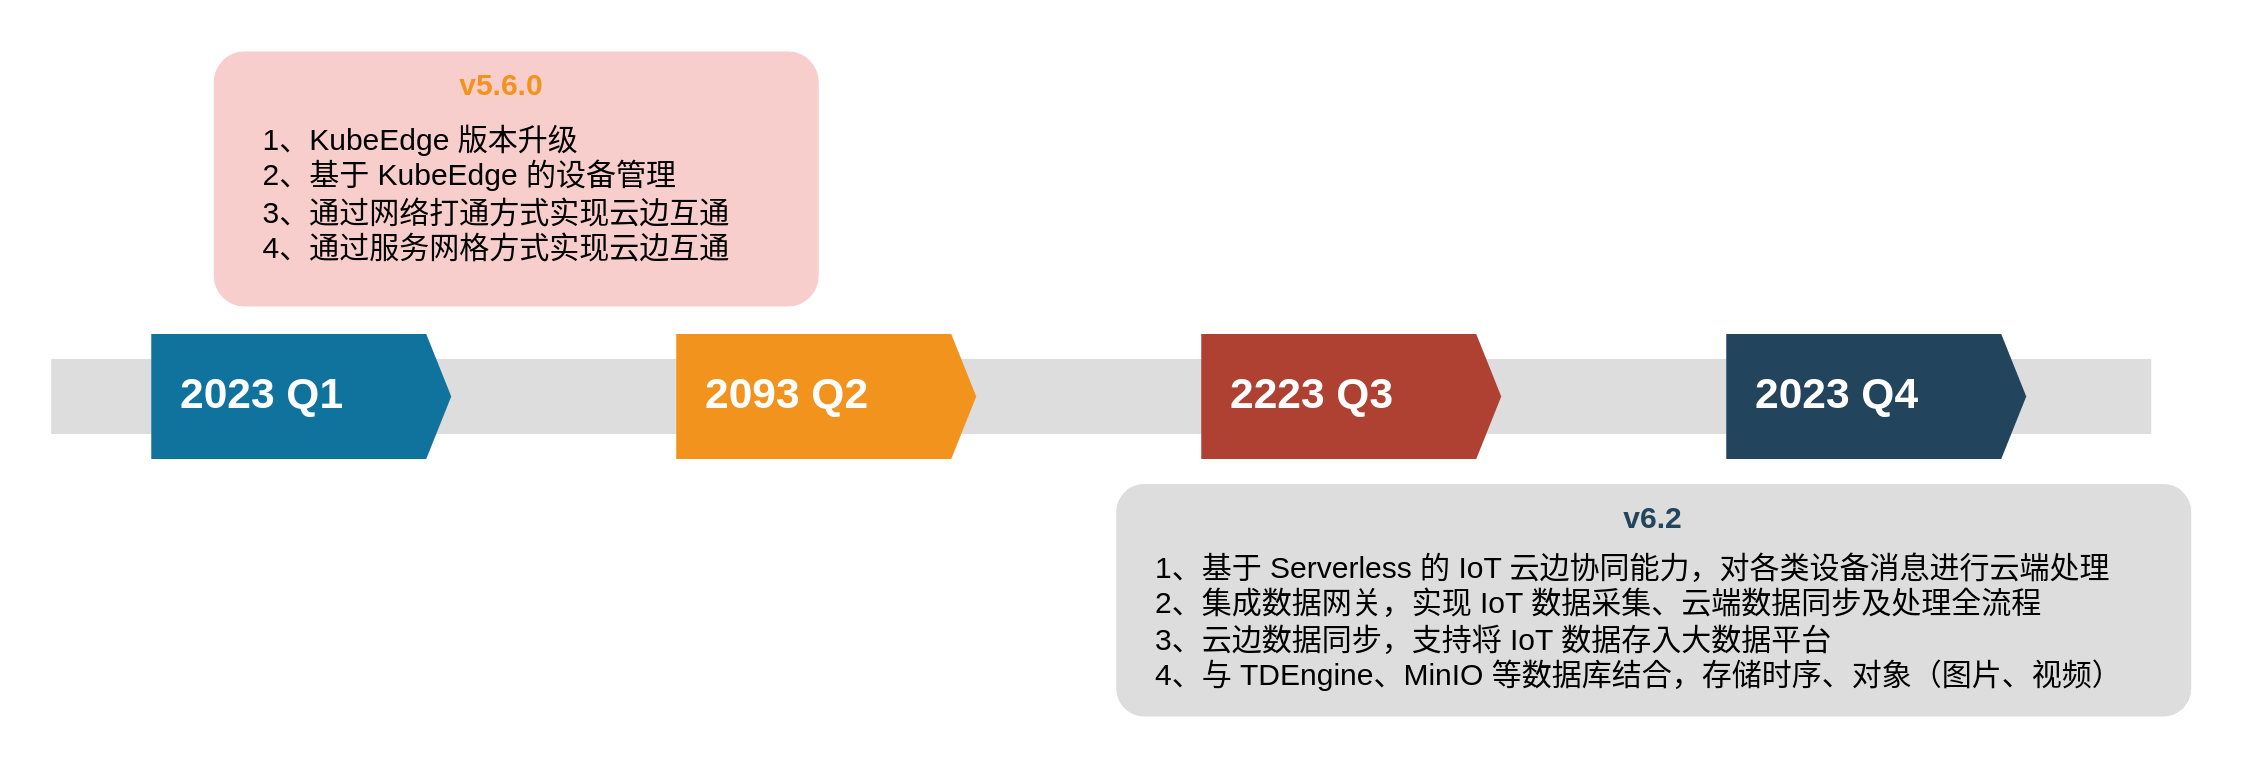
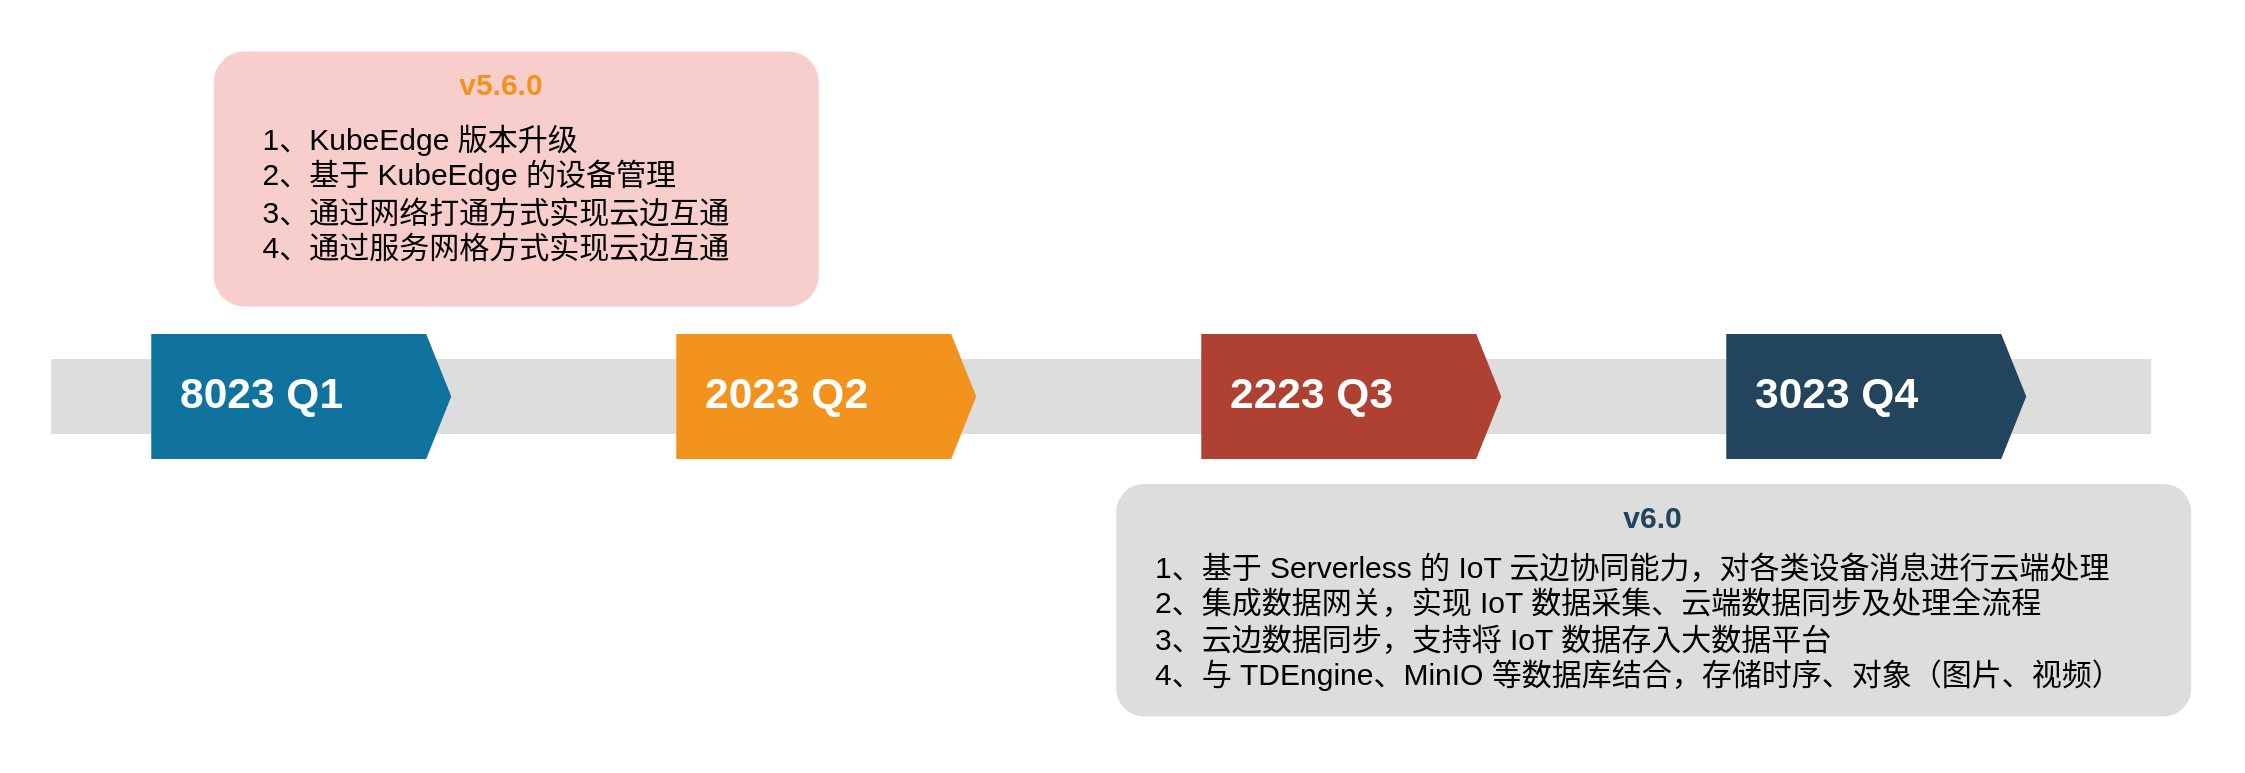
node "2023 Q1": label "2023 Q1" -> "8023 Q1"
node "2093 Q2": label "2093 Q2" -> "2023 Q2"
node "2023 Q4": label "2023 Q4" -> "3023 Q4"
node "v6.2": label "v6.2" -> "v6.0"
